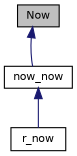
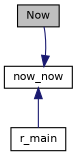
edge "now_now" -> "Now": reversed
node "r_now": label "r_now" -> "r_main"
